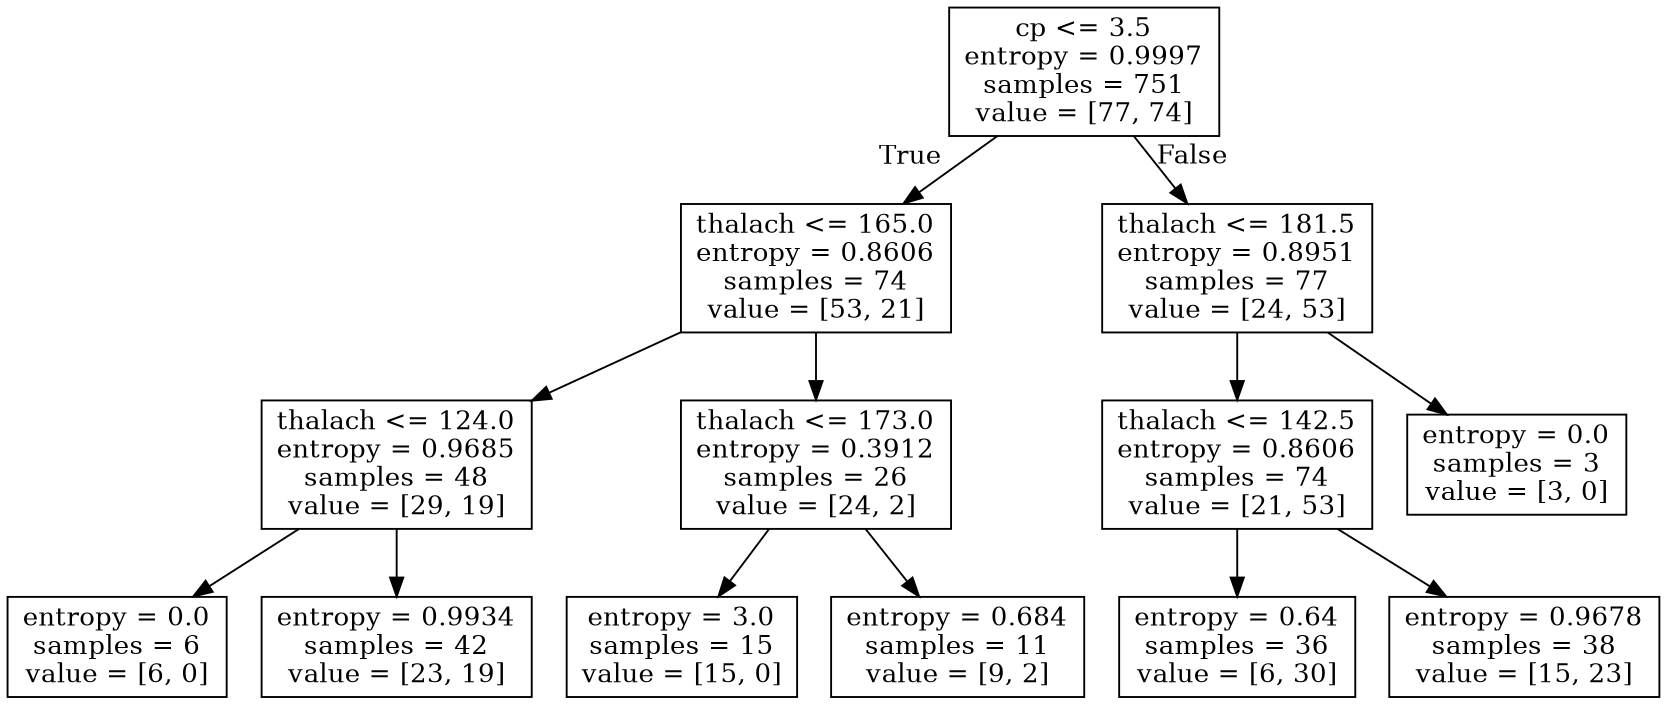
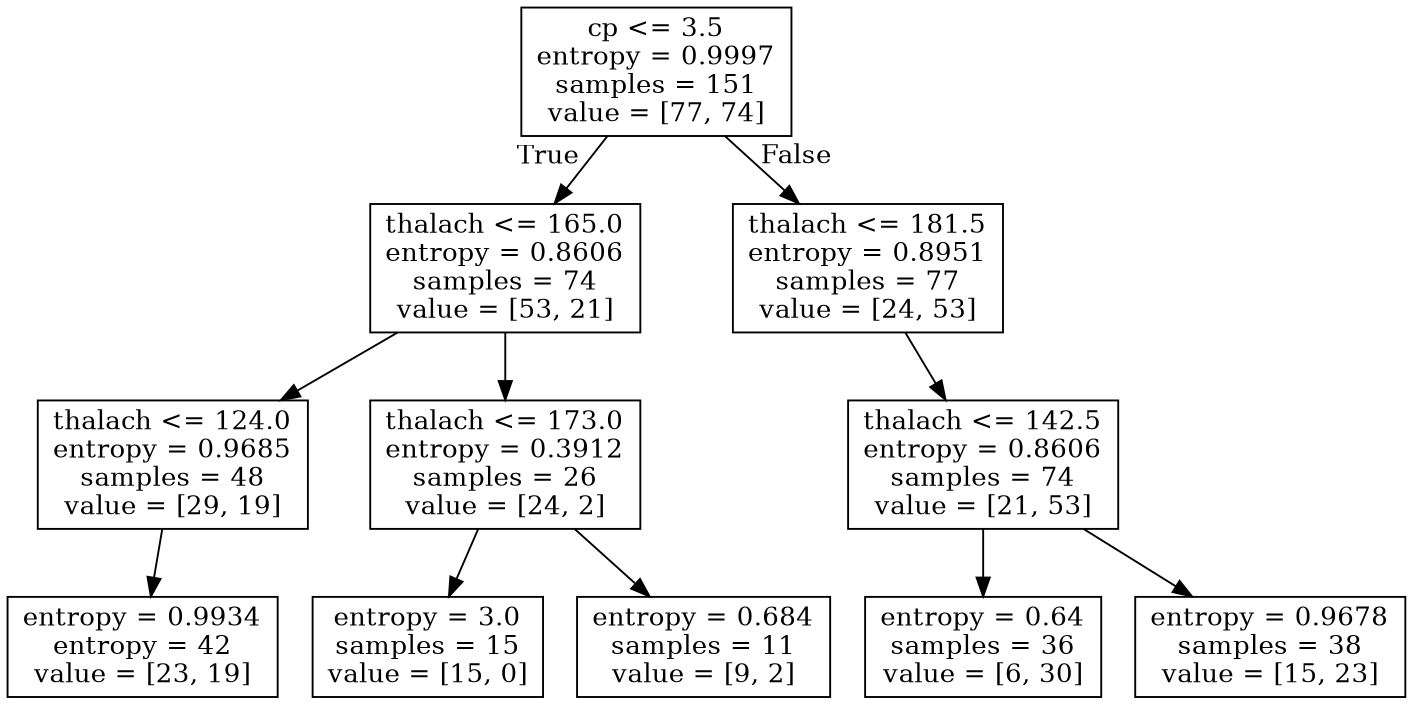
node "cp <= 3.5 entropy = 0.9997 samples = 751 value = [77, 74]": label "cp <= 3.5 entropy = 0.9997 samples = 751 value = [77, 74]" -> "cp <= 3.5 entropy = 0.9997 samples = 151 value = [77, 74]"
node "entropy = 0.0 samples = 3 value = [3, 0]": removed
node "entropy = 0.0 samples = 6 value = [6, 0]": removed
node "entropy = 0.9934 samples = 42 value = [23, 19]": label "entropy = 0.9934 samples = 42 value = [23, 19]" -> "entropy = 0.9934 entropy = 42 value = [23, 19]"
